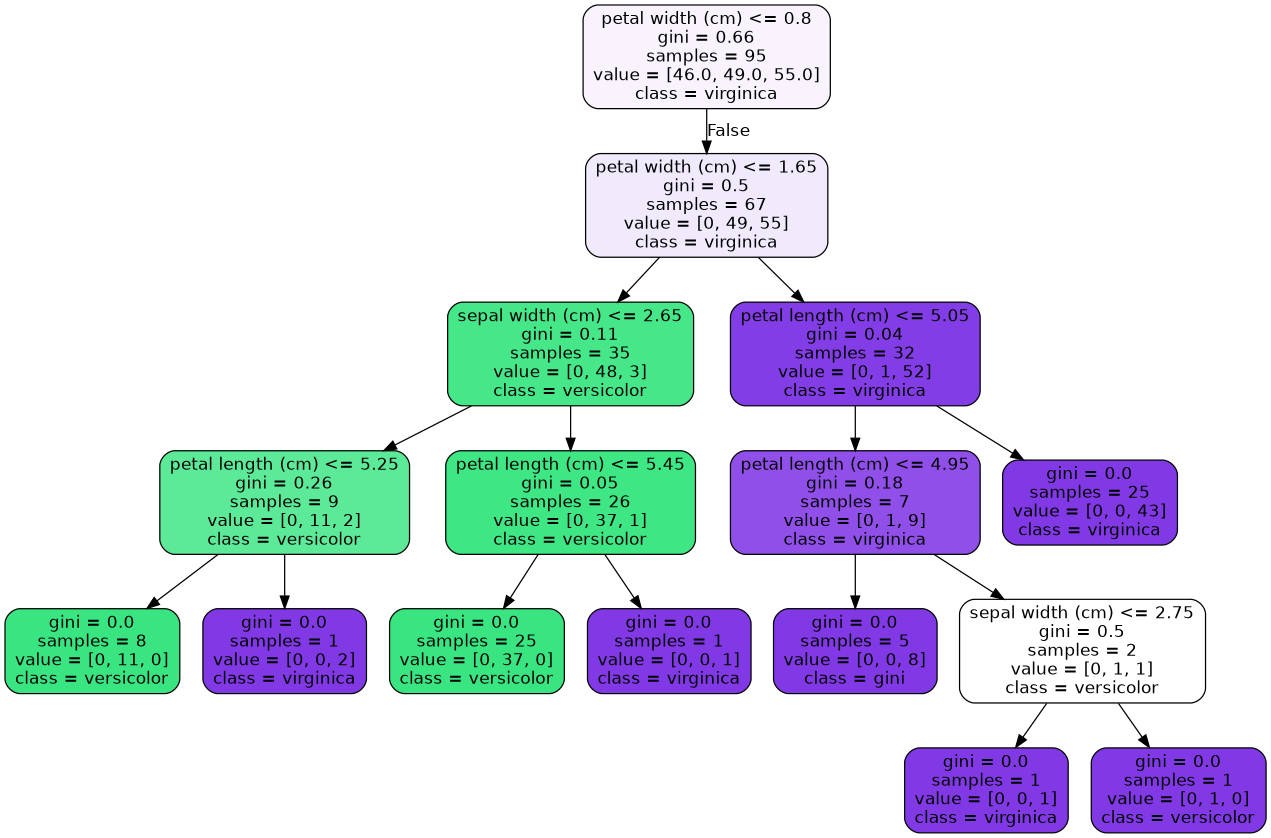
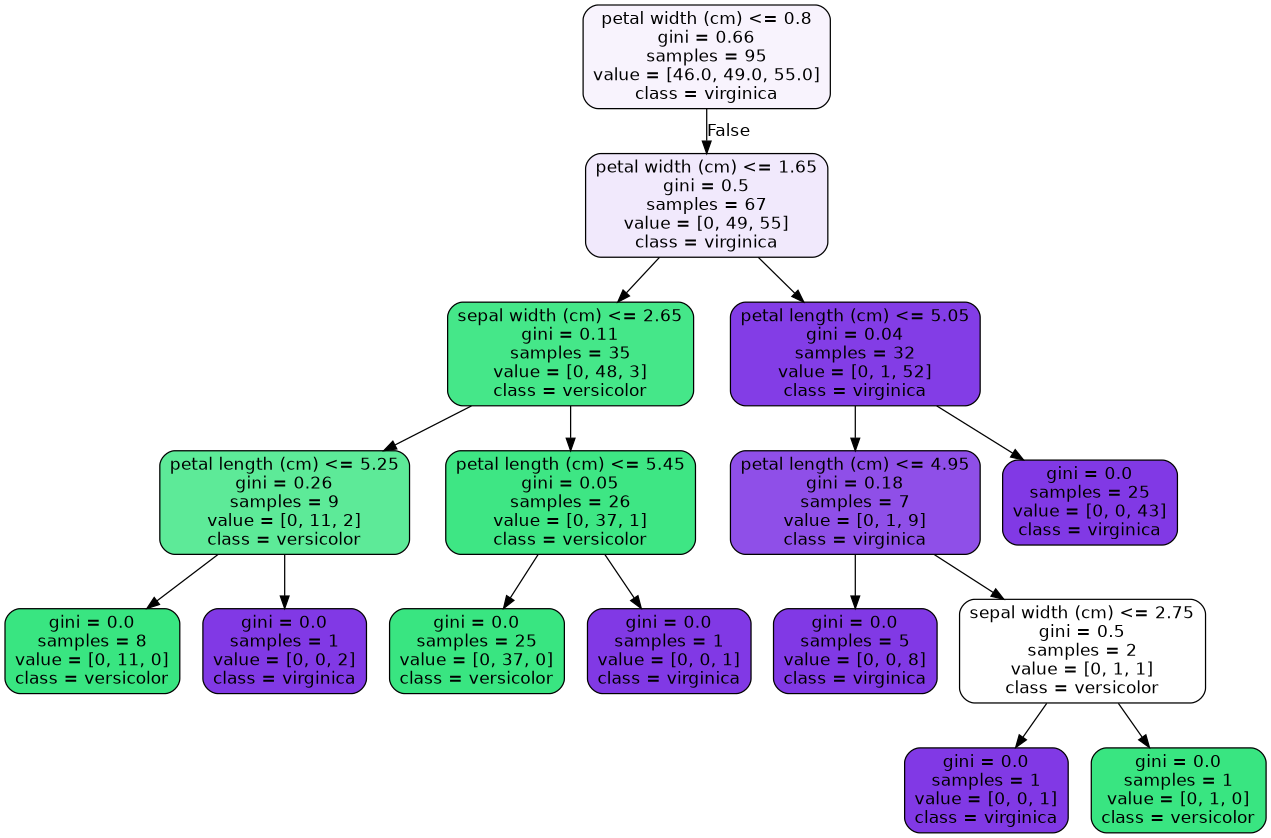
node "gini = 0.0 samples = 5 value = [0, 0, 8] class = gini": label "gini = 0.0 samples = 5 value = [0, 0, 8] class = gini" -> "gini = 0.0 samples = 5 value = [0, 0, 8] class = virginica"
node "gini = 0.0 samples = 1 value = [0, 1, 0] class = versicolor": fillcolor #8139e5 -> #39e581
